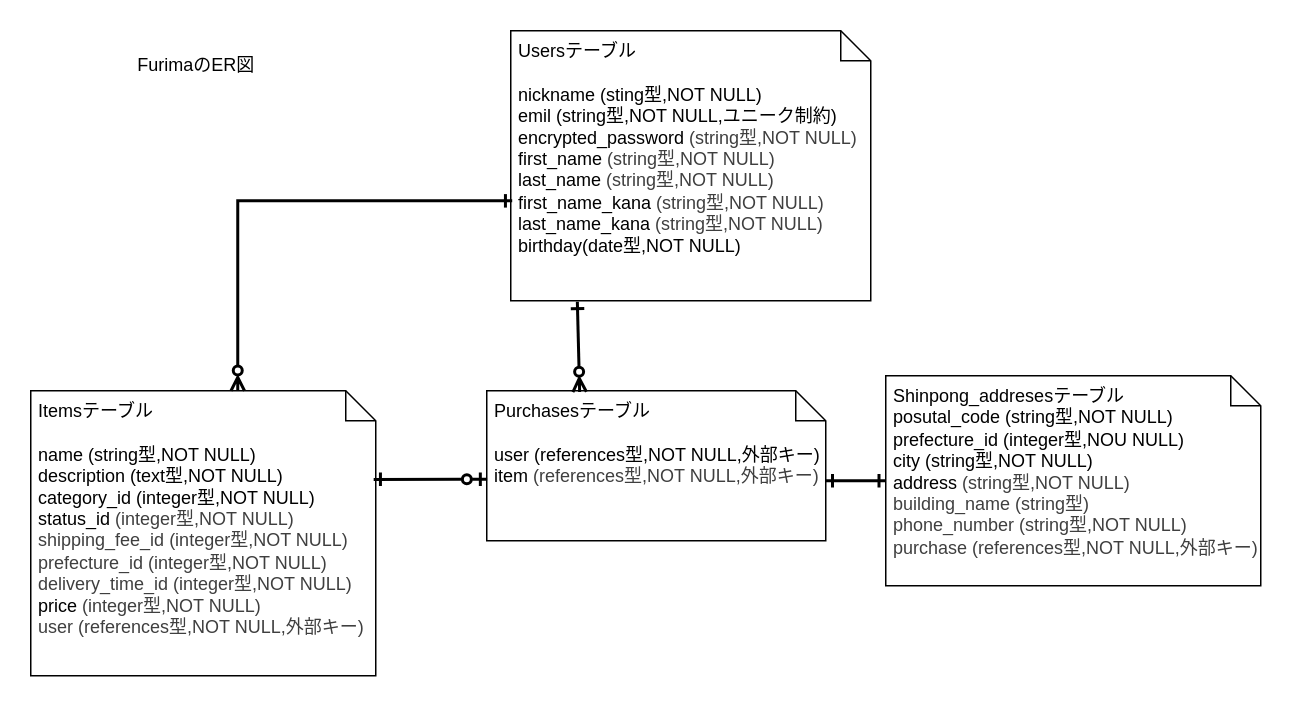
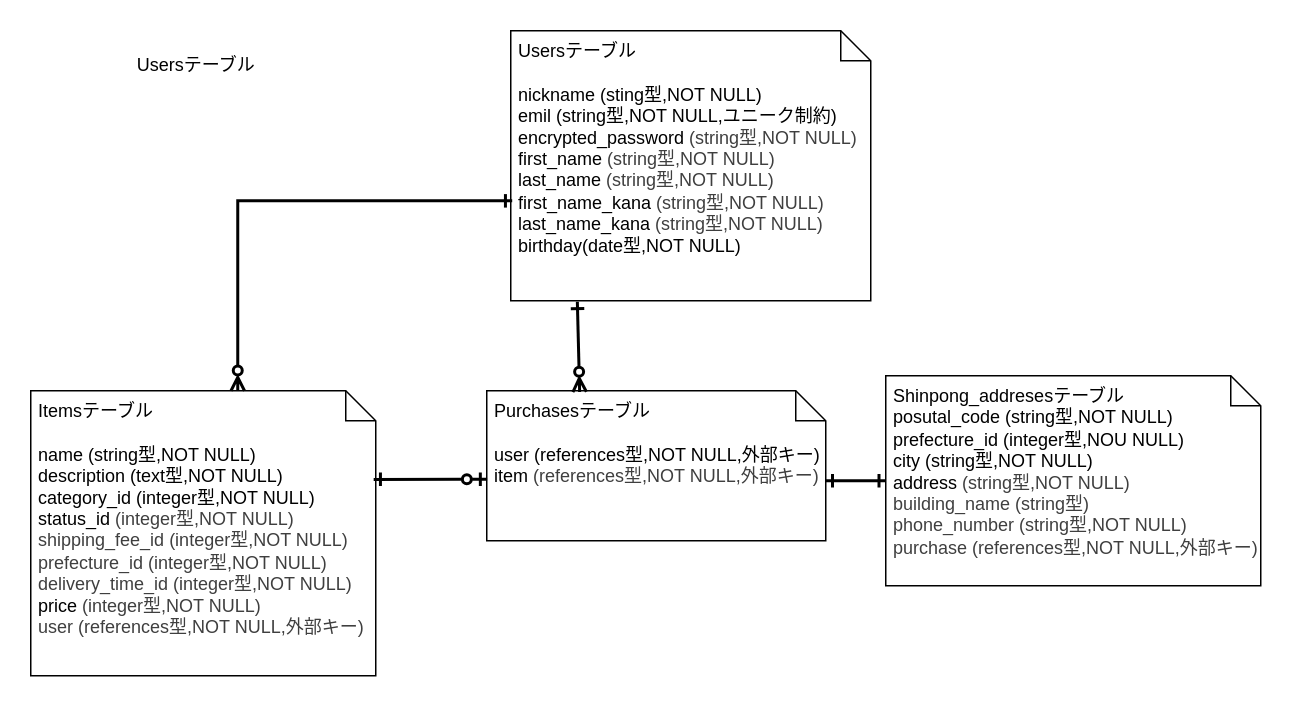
node "FurimaのER図": label "FurimaのER図" -> "Usersテーブル"
